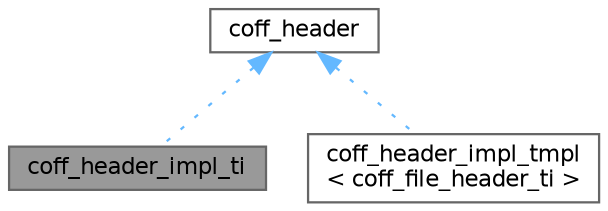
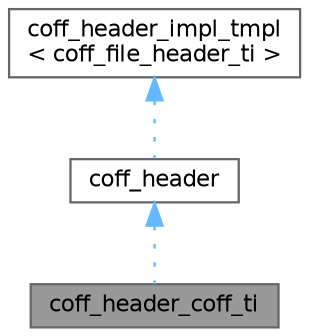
edge "coff_header_impl_tmpl < coff_file_header_ti >" -> "coff_header": reversed
node "coff_header_impl_ti": label "coff_header_impl_ti" -> "coff_header_coff_ti"
